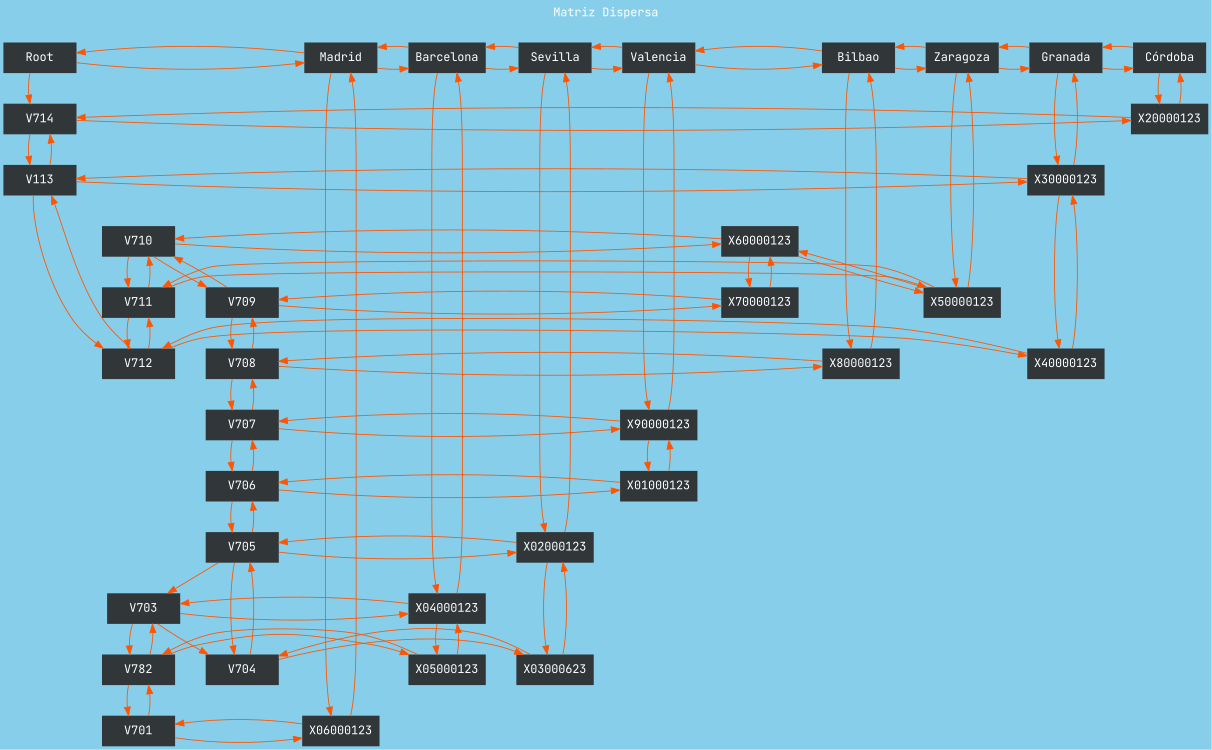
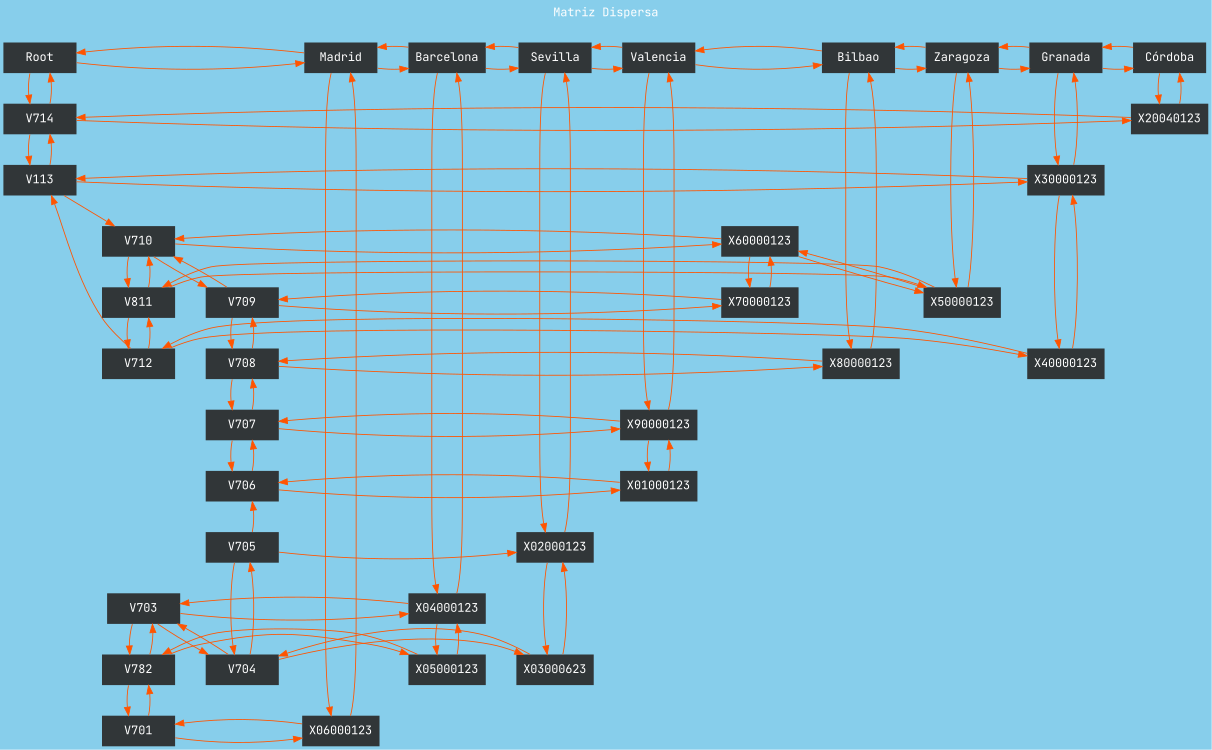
edge "V714" -> "Root": added
node "X20000123": label "X20000123" -> "X20040123"
edge "V113" -> "V712": now "V113" -> "V710"
node "V711": label "V711" -> "V811"
edge "V706" -> "V705": removed
edge "X02000123" -> "V705": removed
edge "V705" -> "V703": now "V704" -> "V703"
